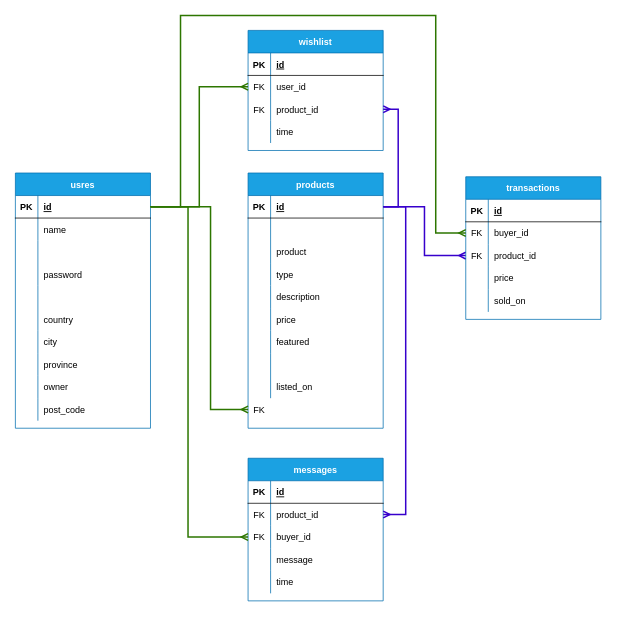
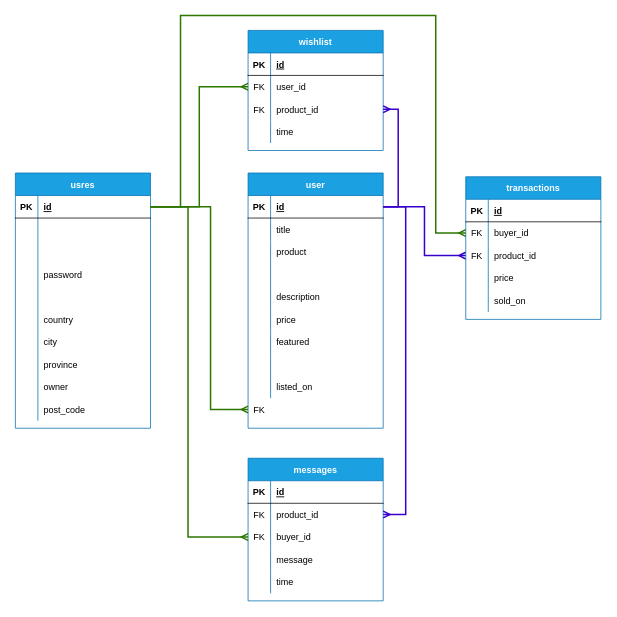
node "products": label "products" -> "user"
node "name": removed
node "title": added
node "type": removed
